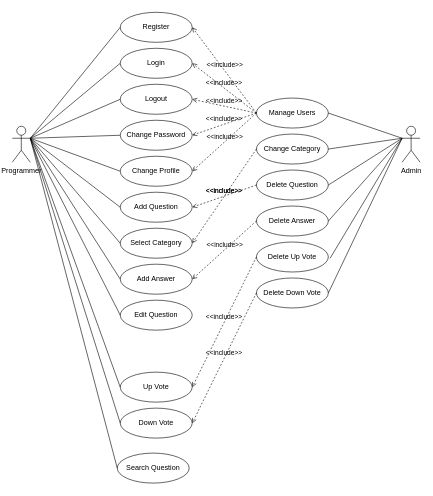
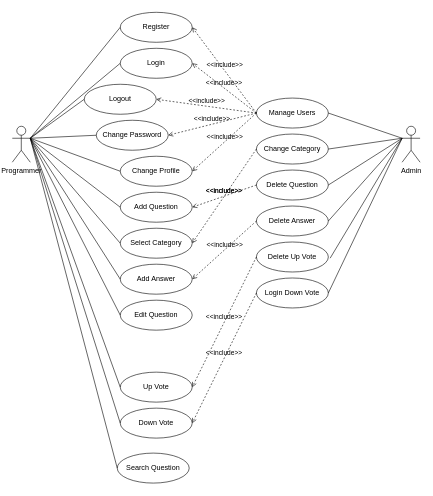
node "Logout": moved (156, 99) -> (120, 99)
node "Change Password": moved (156, 135) -> (132, 135)
node "Delete Down Vote": label "Delete Down Vote" -> "Login Down Vote"
